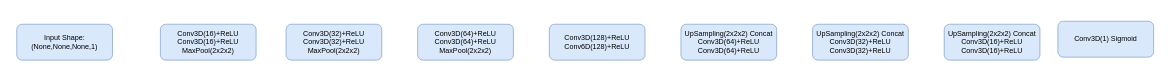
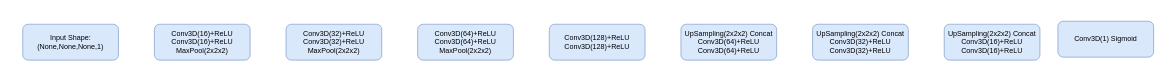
node "Input Shape: (None,None,None,1)": moved (63, 42) -> (69, 42)
node "Conv3D(16)+ReLU Conv3D(16)+ReLU MaxPool(2x2x2)": moved (207, 42) -> (201, 42)
node "Conv3D(128)+ReLU Conv6D(128)+ReLU": label "Conv3D(128)+ReLU Conv6D(128)+ReLU" -> "Conv3D(128)+ReLU Conv3D(128)+ReLU"
